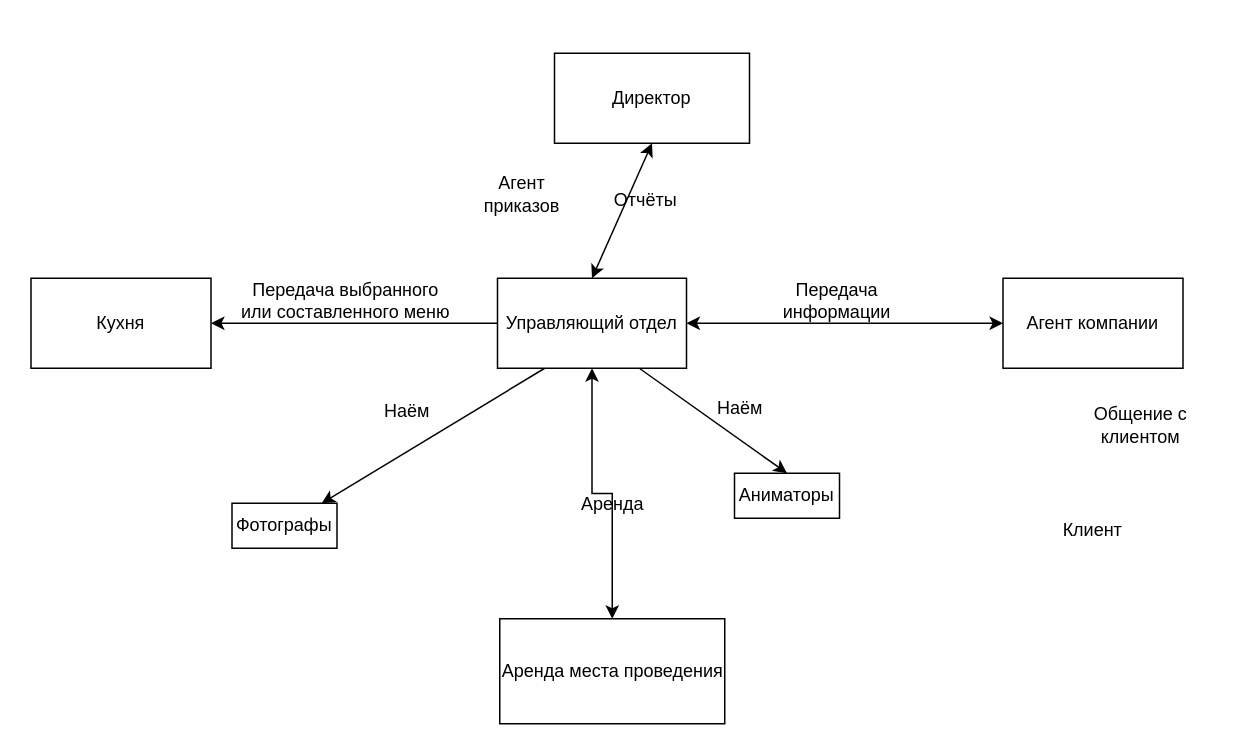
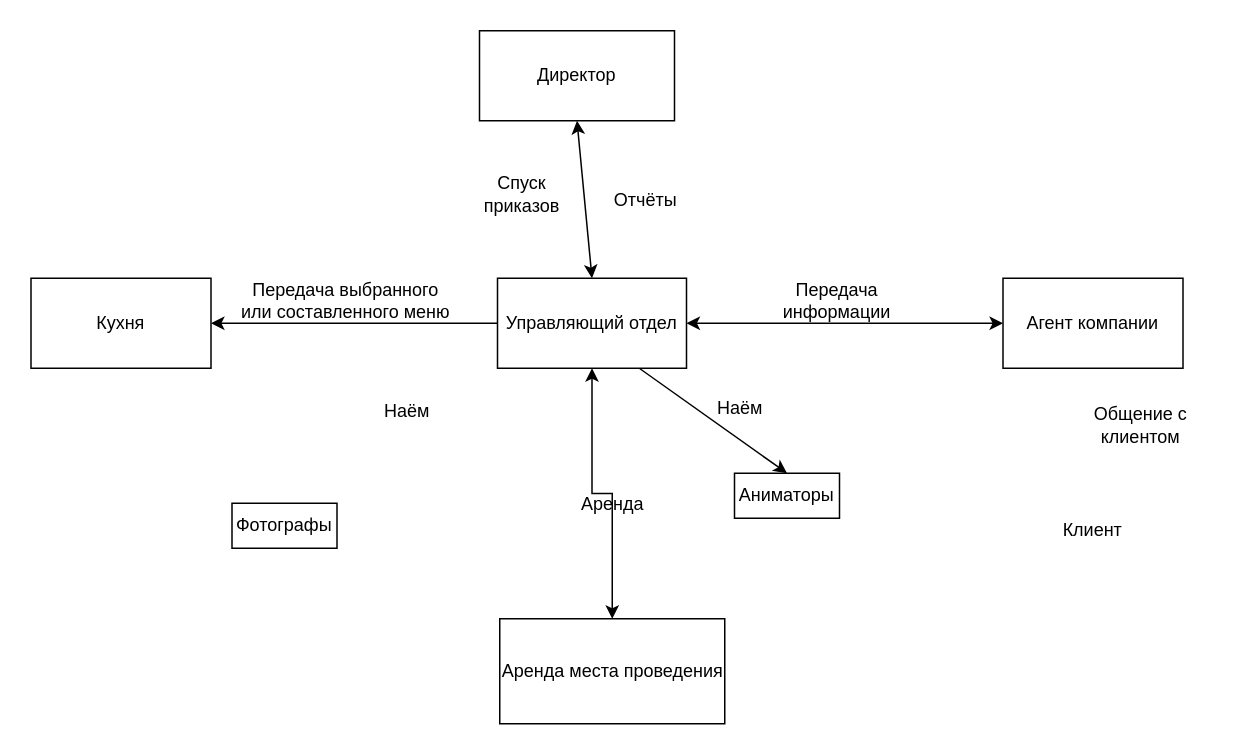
node "Директор": moved (652, 98) -> (577, 76)
node "Агент приказов": label "Агент приказов" -> "Спуск приказов"
edge "Управляющий отдел" -> "Фотографы": removed
